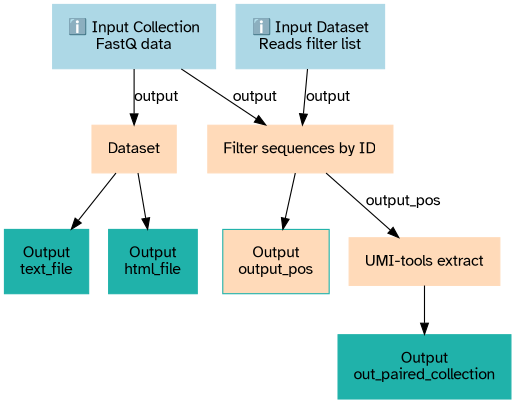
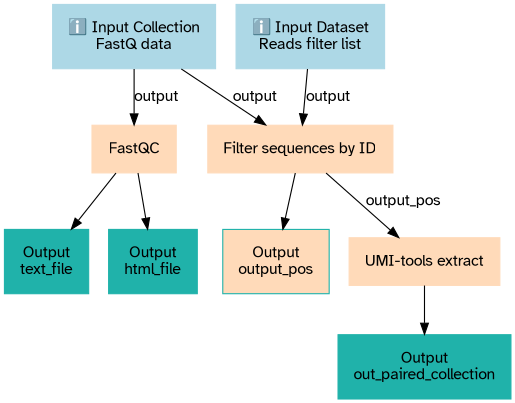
node "Dataset": label "Dataset" -> "FastQC"
